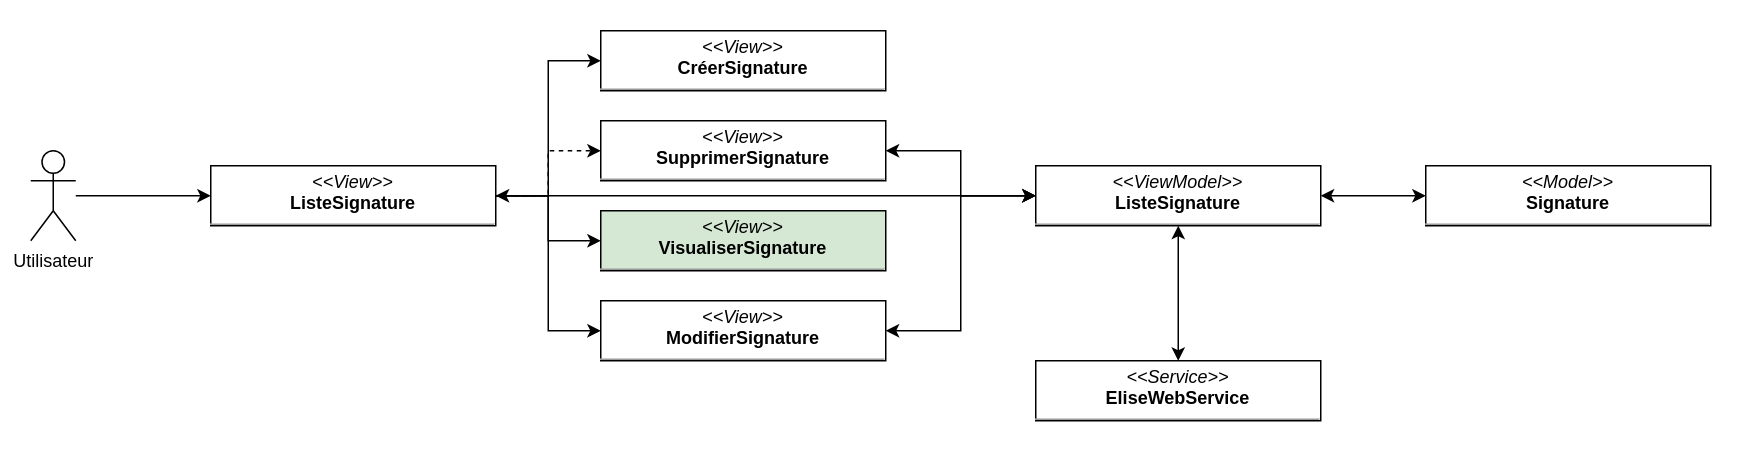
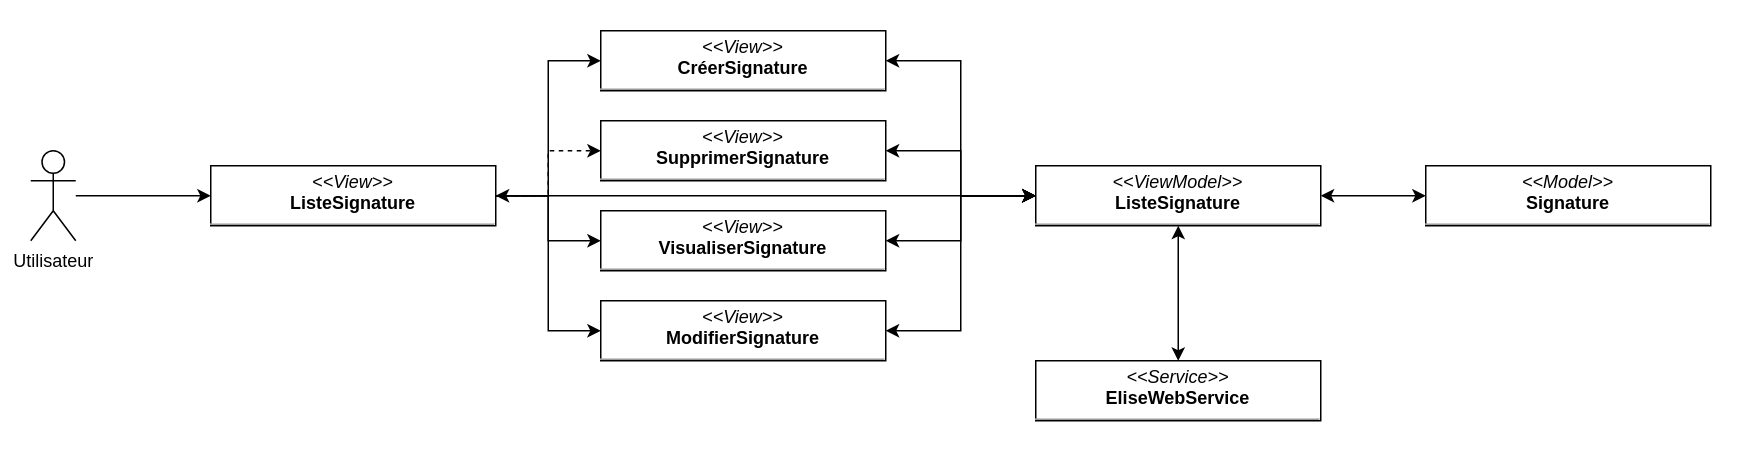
edge "<<View>> CréerSignature" -- "<<ViewModel>> ListeSignature": added
node "<<View>> VisualiserSignature": fillcolor #d5e8d4 -> #ffffff
edge "<<ViewModel>> ListeSignature" -- "<<View>> VisualiserSignature": added
